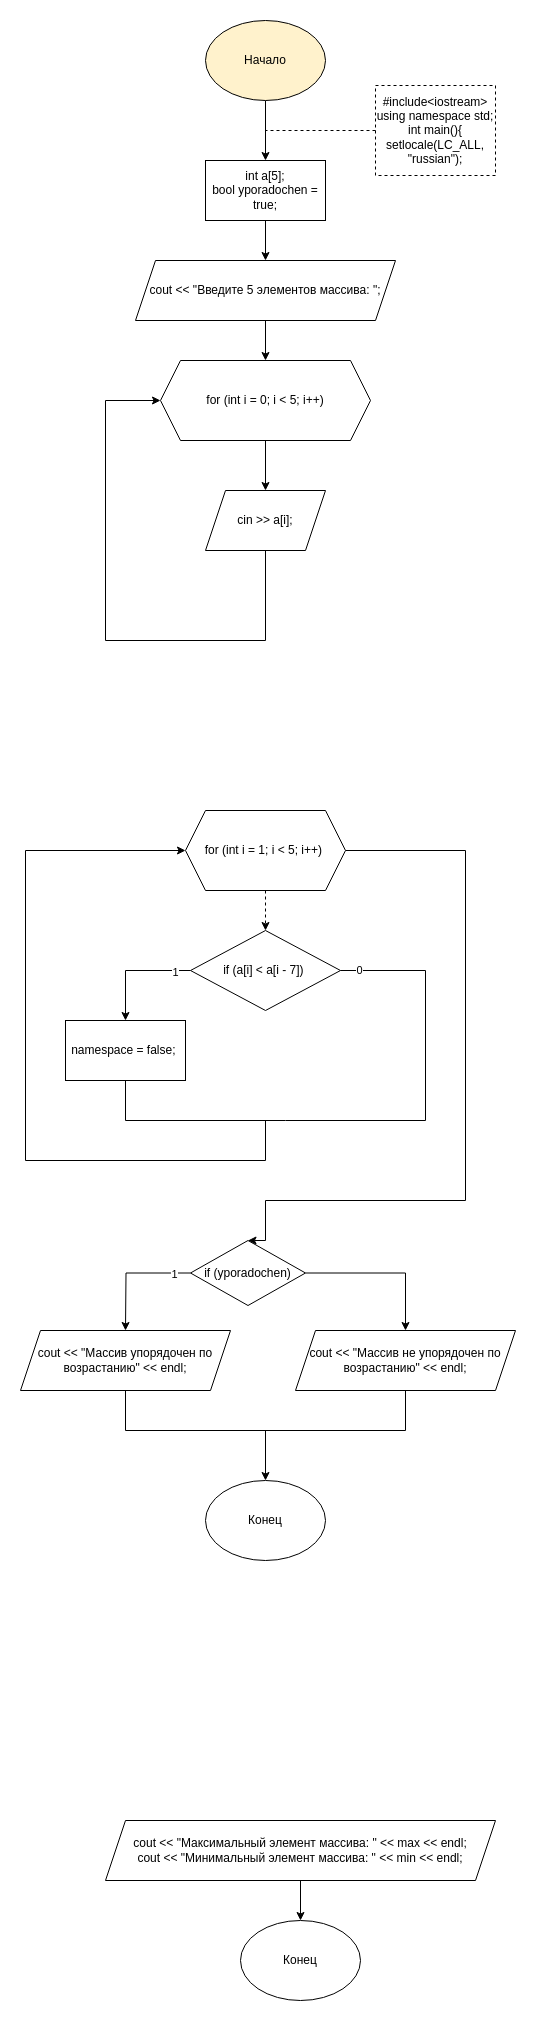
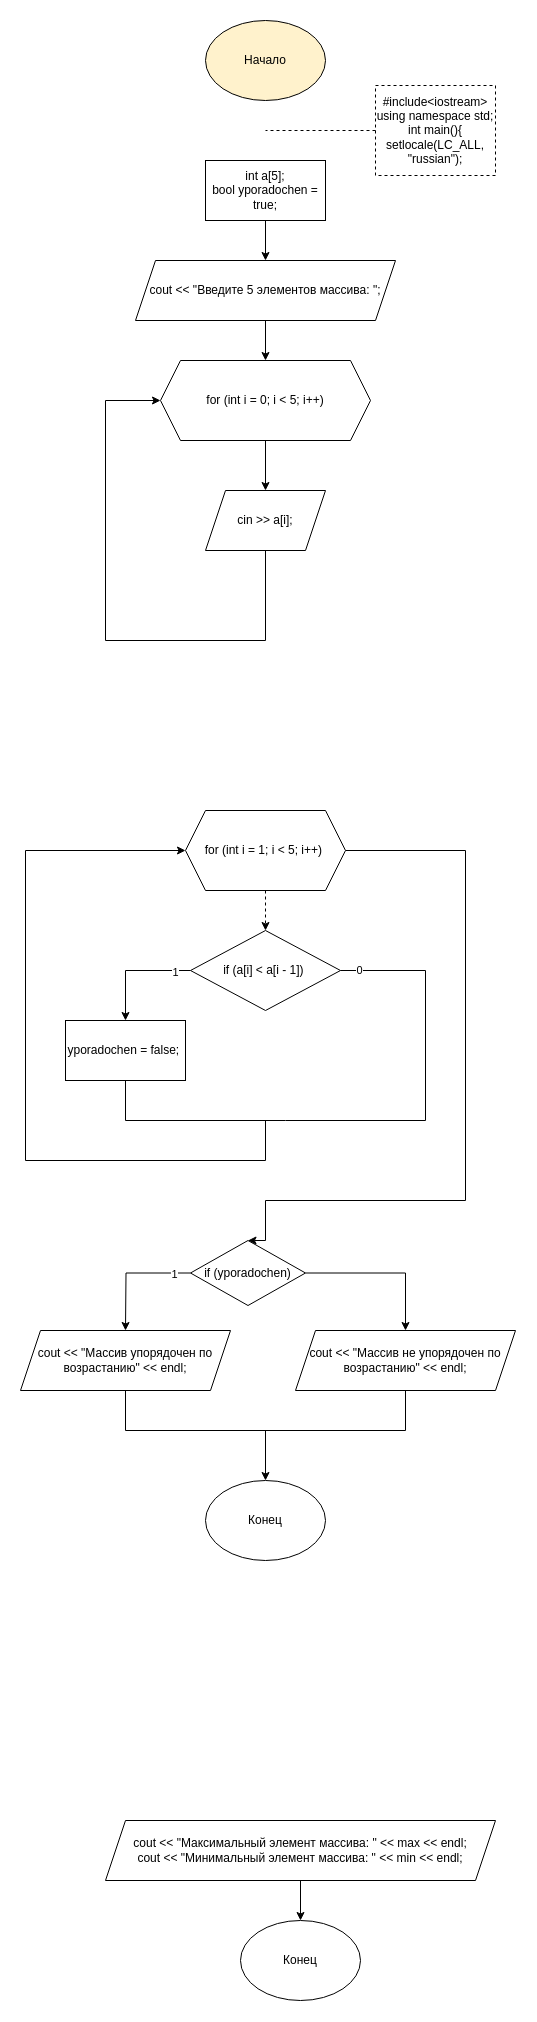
edge "Начало" -> "int a[5]; bool yporadochen = true;": removed
node "if (a[i] < a[i - 7])": label "if (a[i] < a[i - 7])" -> "if (a[i] < a[i - 1])"
node "namespace = false;": label "namespace = false;" -> "yporadochen = false;"
